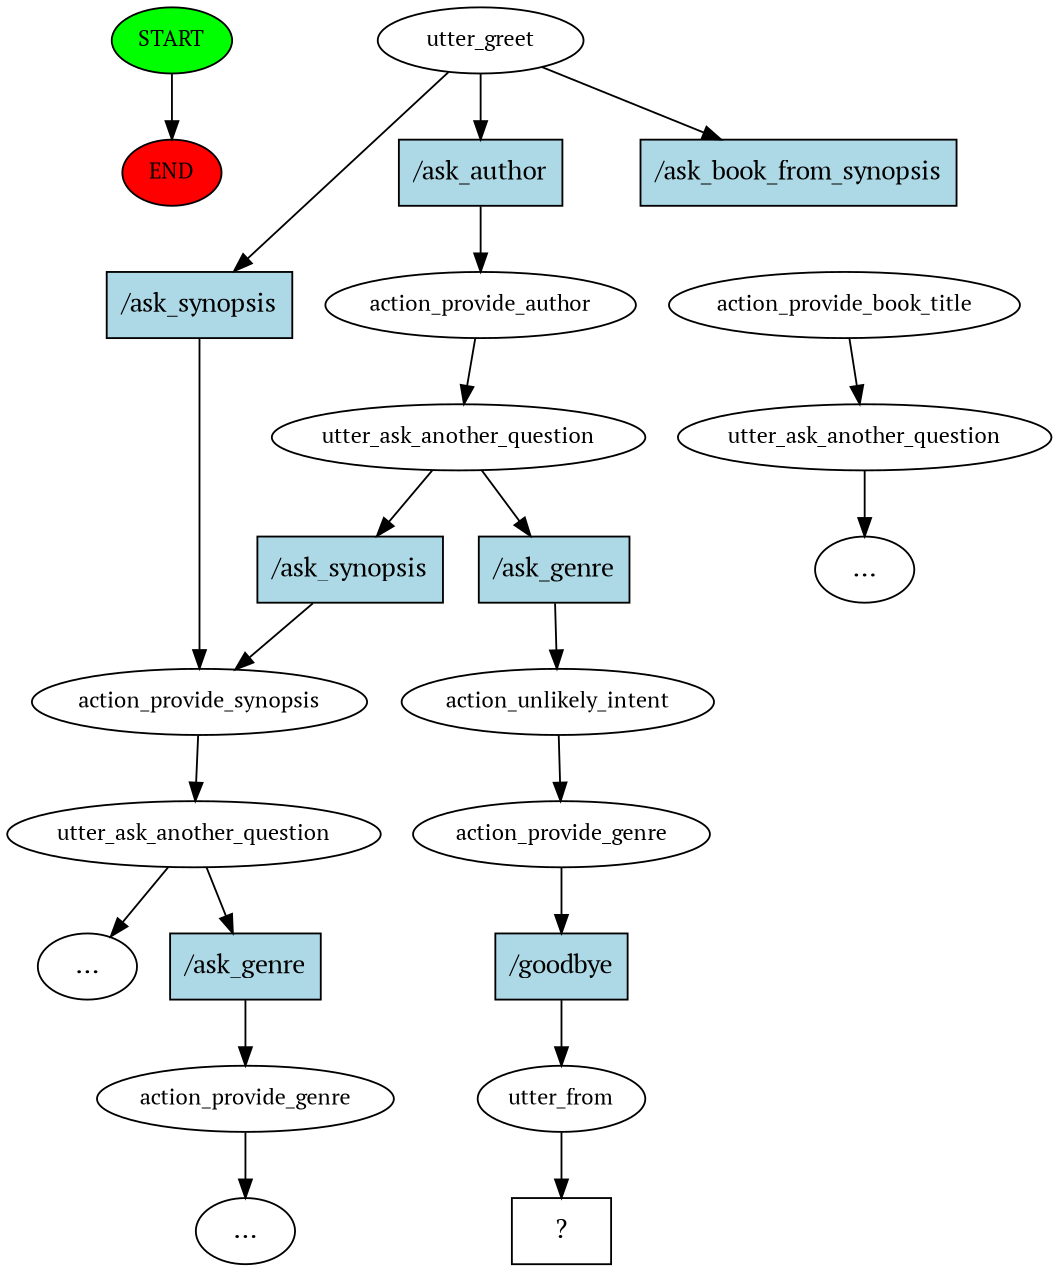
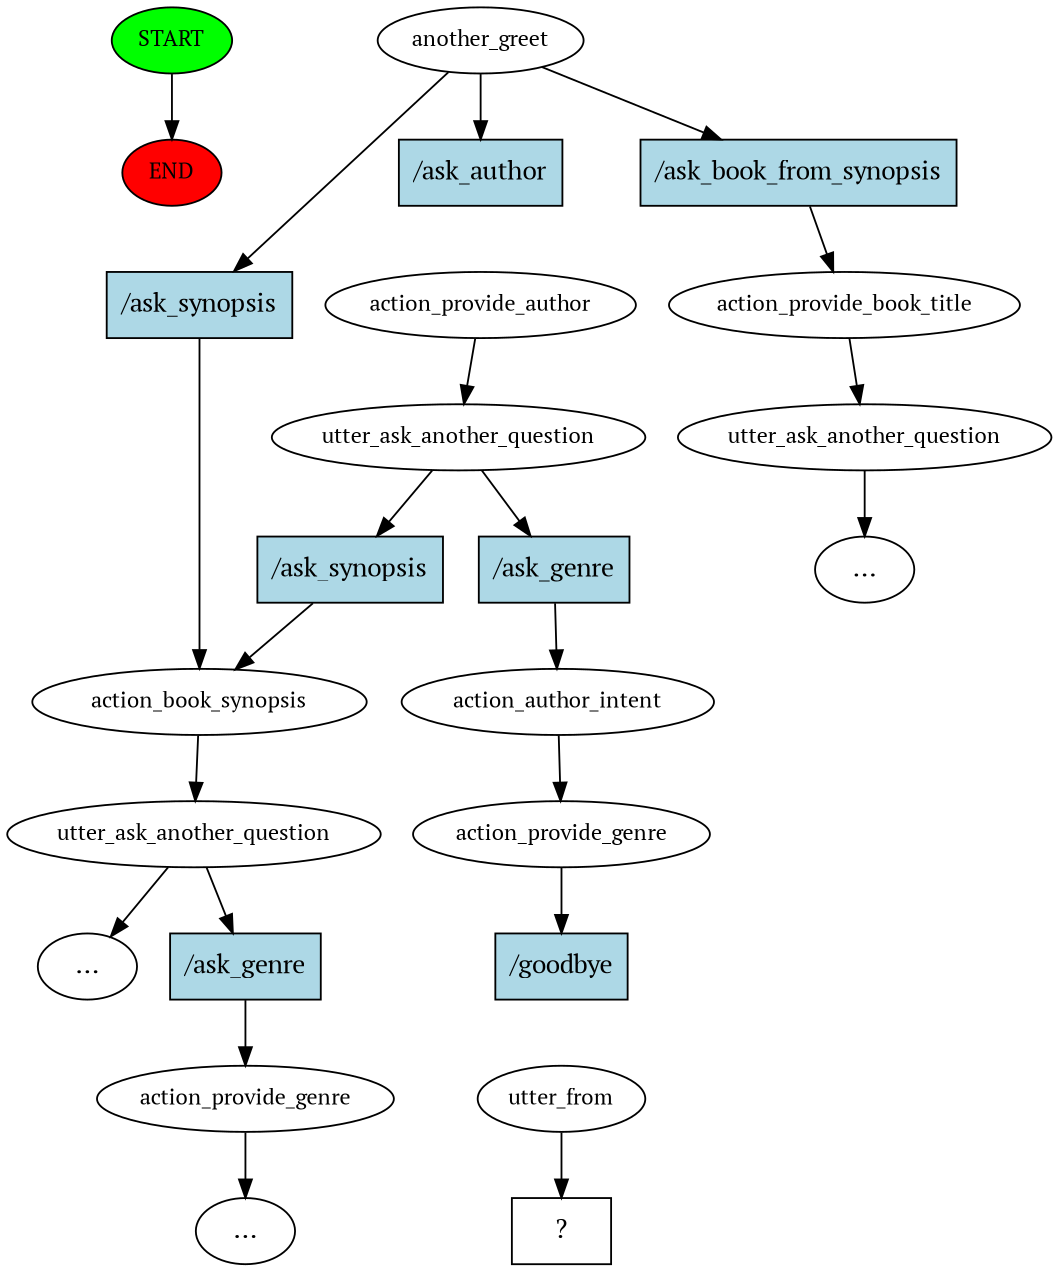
node "utter_greet": label "utter_greet" -> "another_greet"
edge "/ask_author" -> "action_provide_author": removed
edge "/ask_book_from_synopsis" -> "action_provide_book_title": added
node "action_provide_synopsis": label "action_provide_synopsis" -> "action_book_synopsis"
node "action_unlikely_intent": label "action_unlikely_intent" -> "action_author_intent"
edge "/goodbye" -> "utter_from": removed
